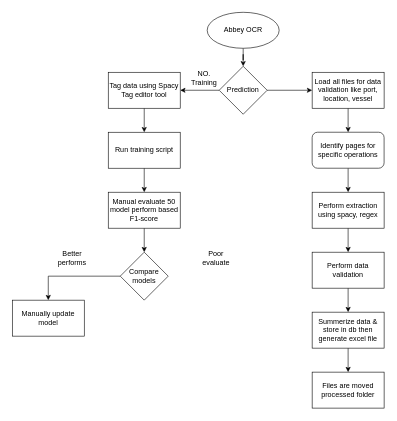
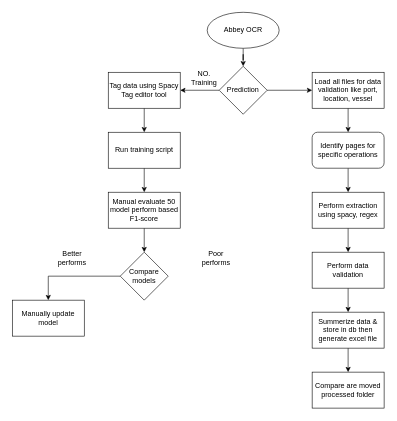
node "Poor evaluate": label "Poor evaluate" -> "Poor performs"
node "Files are moved processed folder": label "Files are moved processed folder" -> "Compare are moved processed folder"
